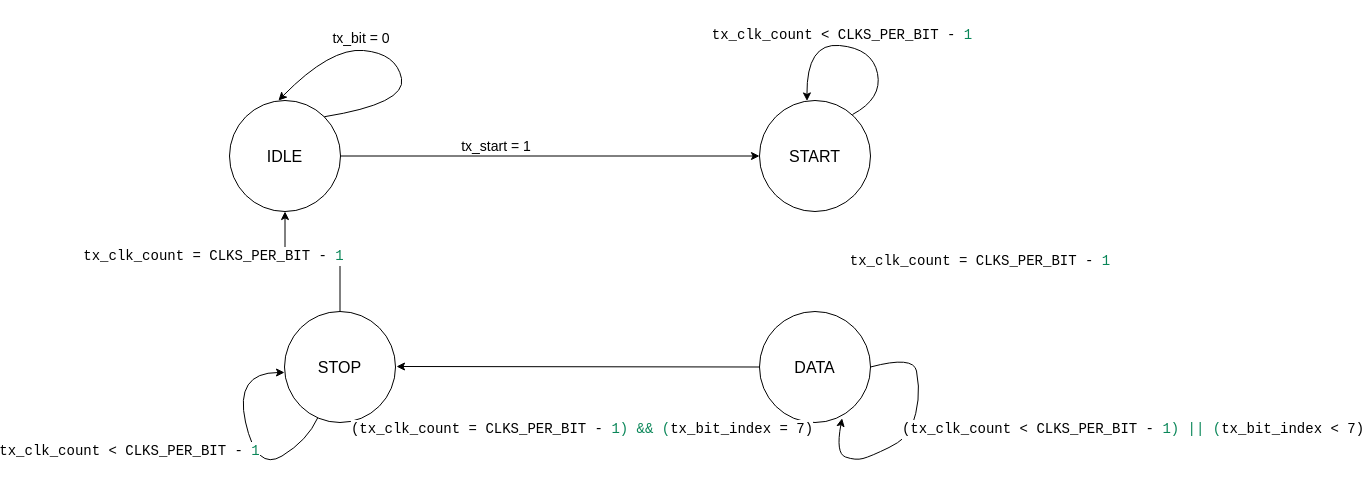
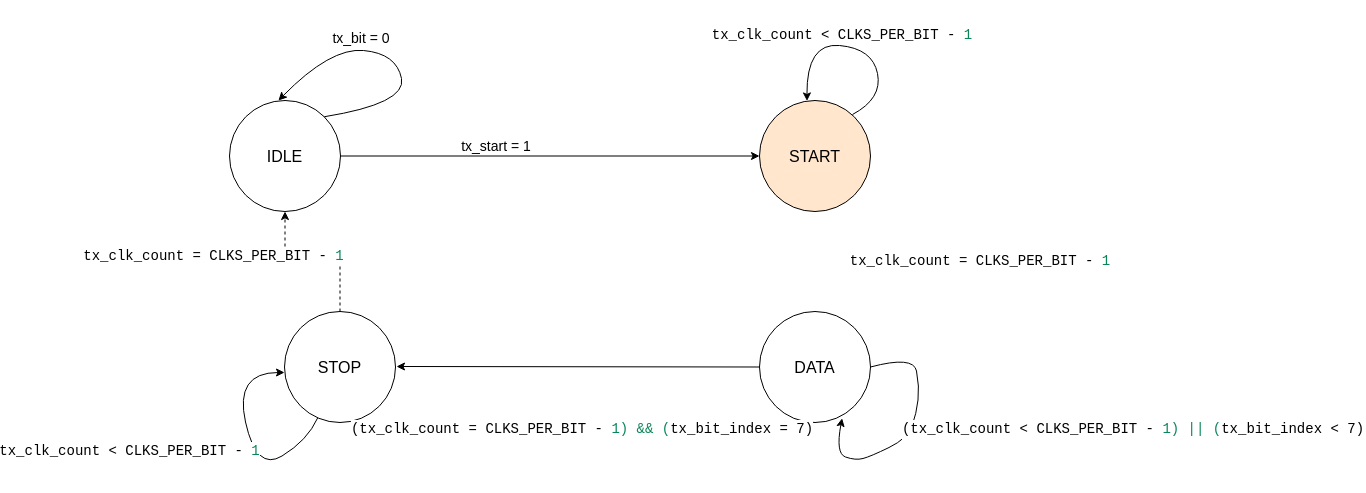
node "START": fillcolor #ffffff -> #ffe6cc
edge "STOP" -> "IDLE": style solid -> dashed
